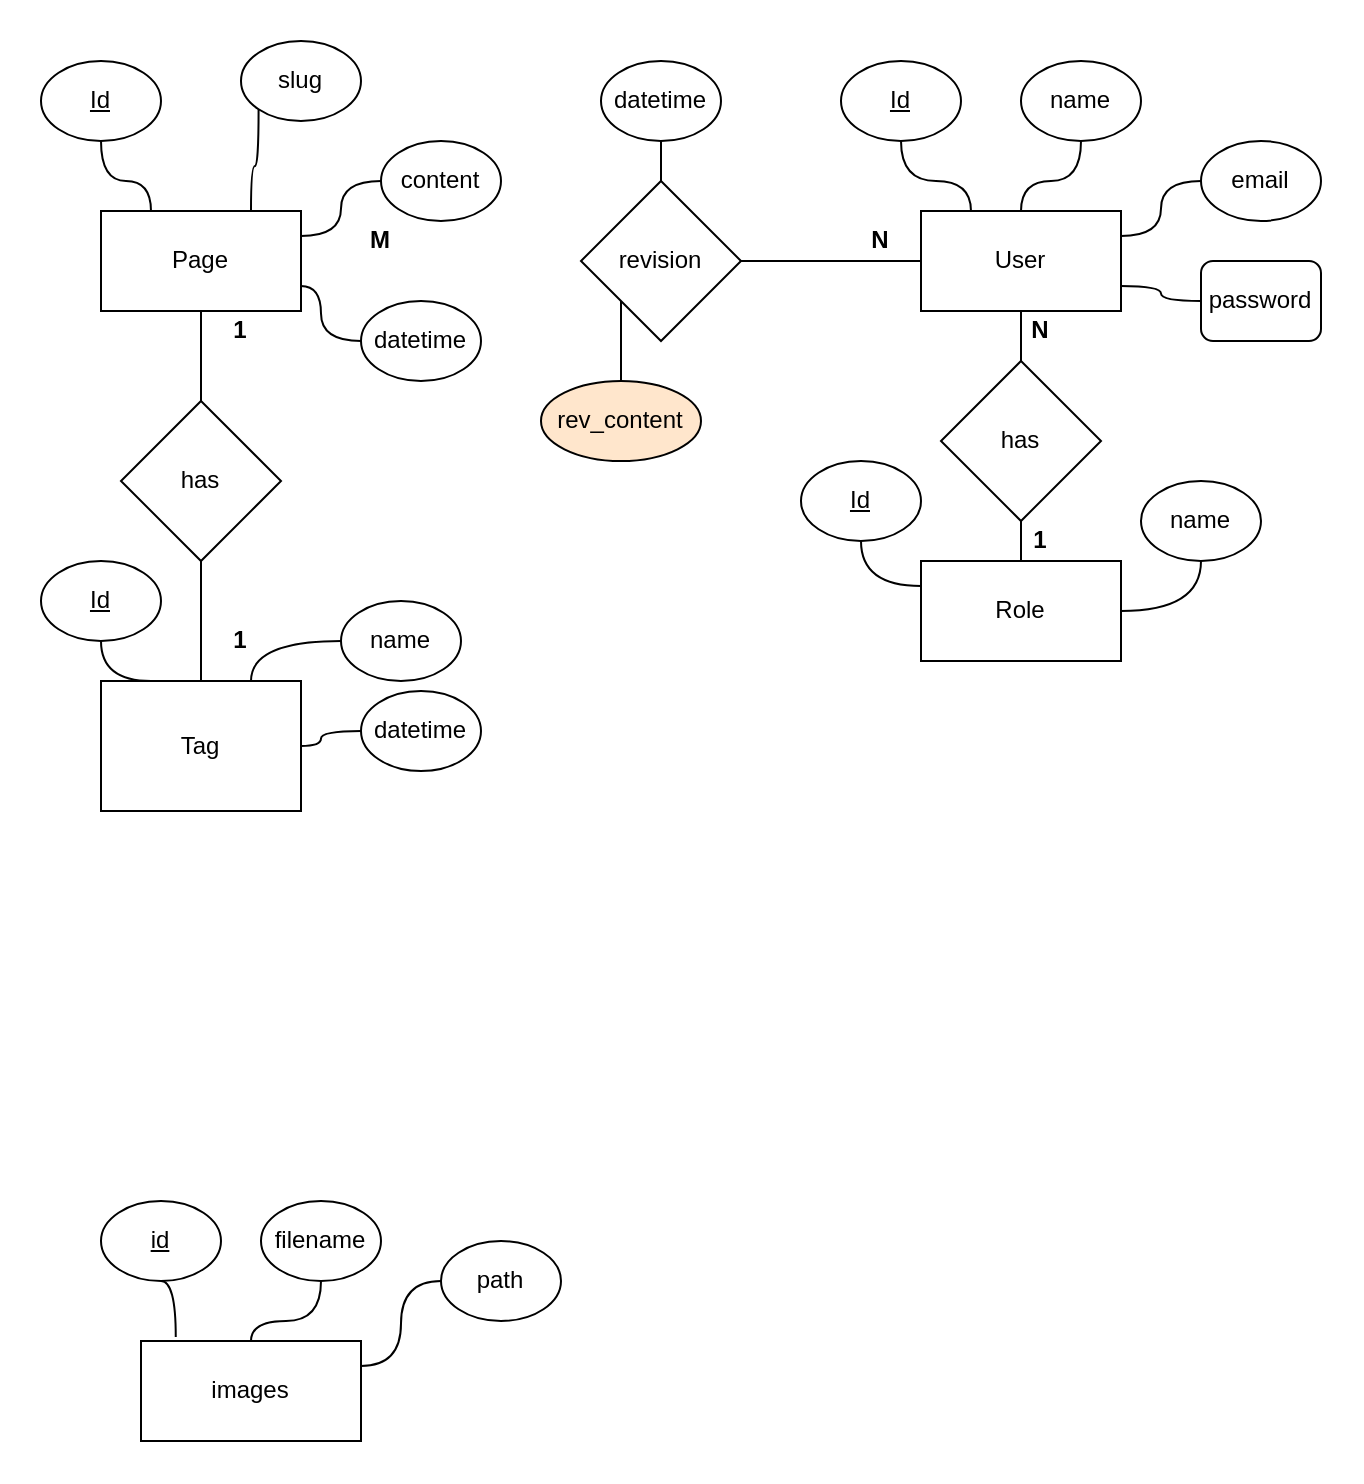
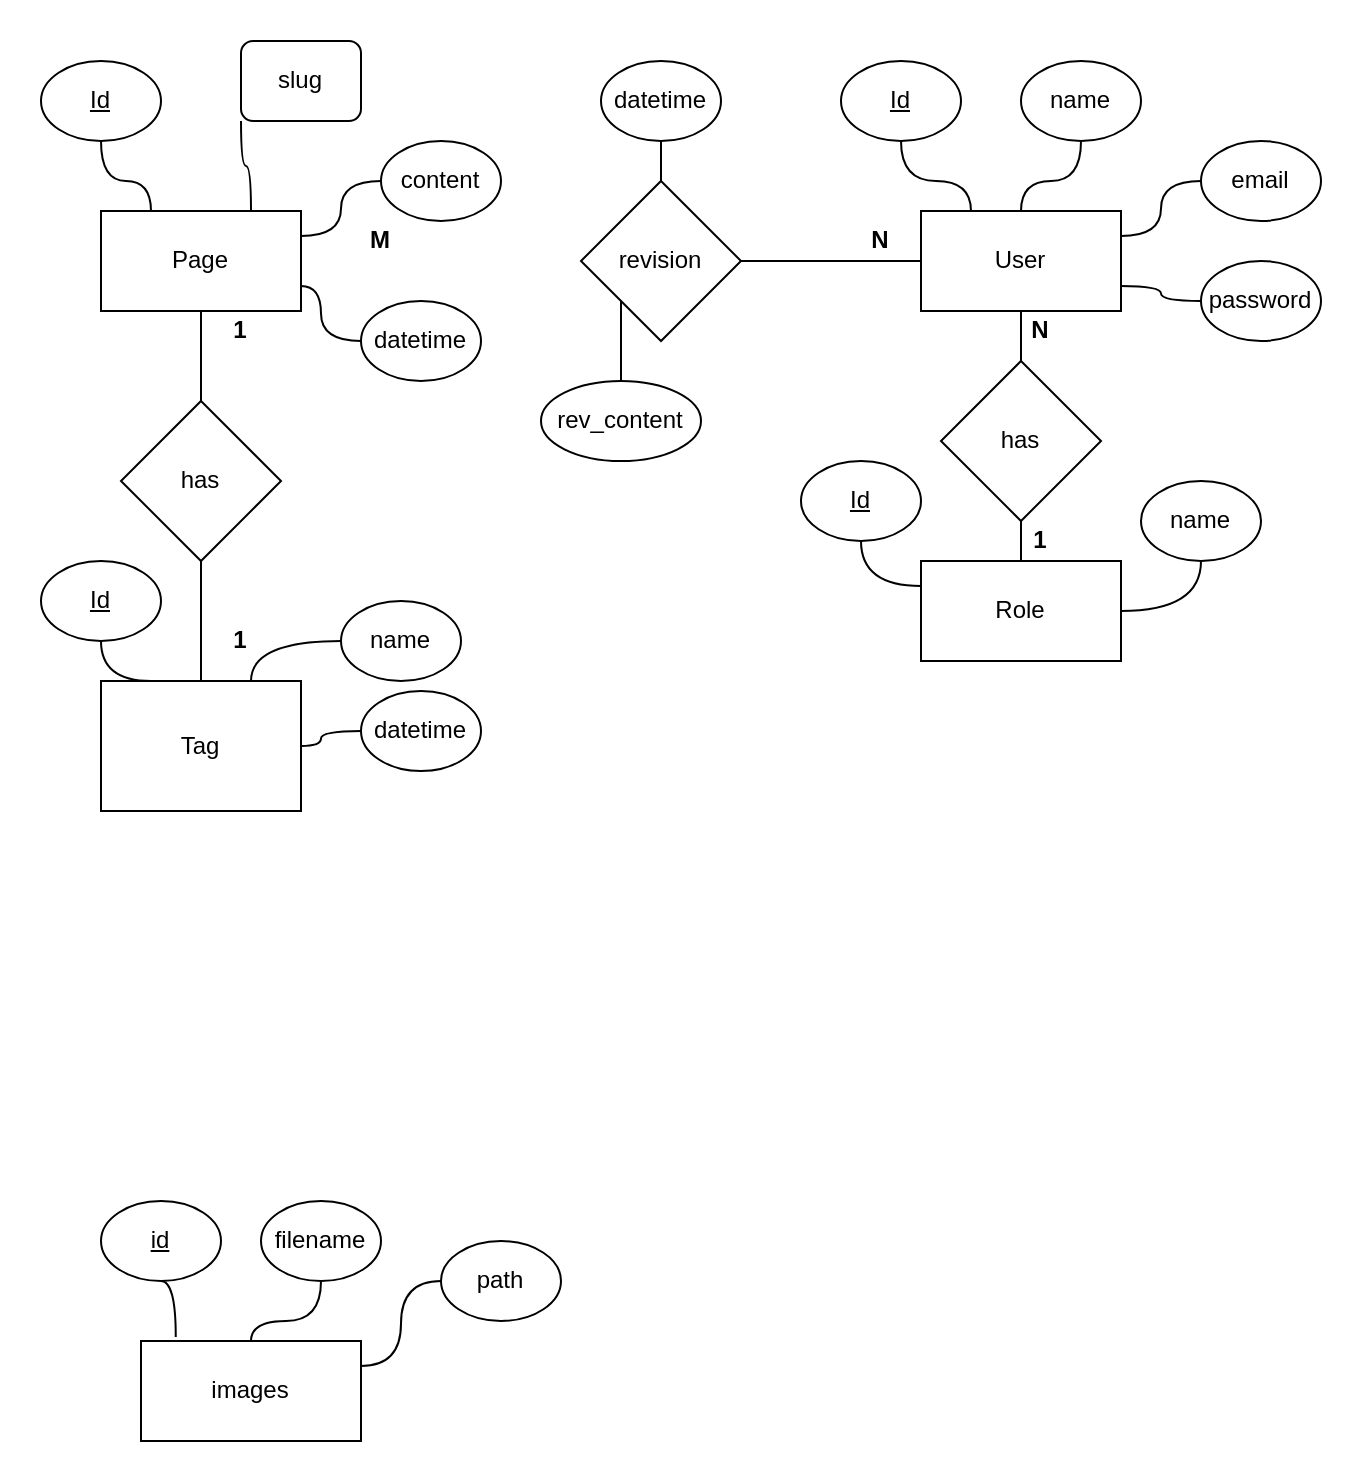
node "slug": shape ellipse -> rounded rectangle
node "password": shape rounded rectangle -> ellipse
node "rev_content": fillcolor #ffe6cc -> #ffffff
